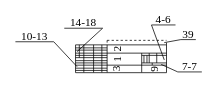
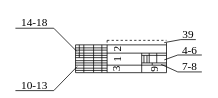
node "4-6": moved (163, 19) -> (189, 49)
node "14-18": moved (83, 22) -> (35, 22)
node "10-13": moved (35, 36) -> (35, 84)
node "7-7": label "7-7" -> "7-8"
